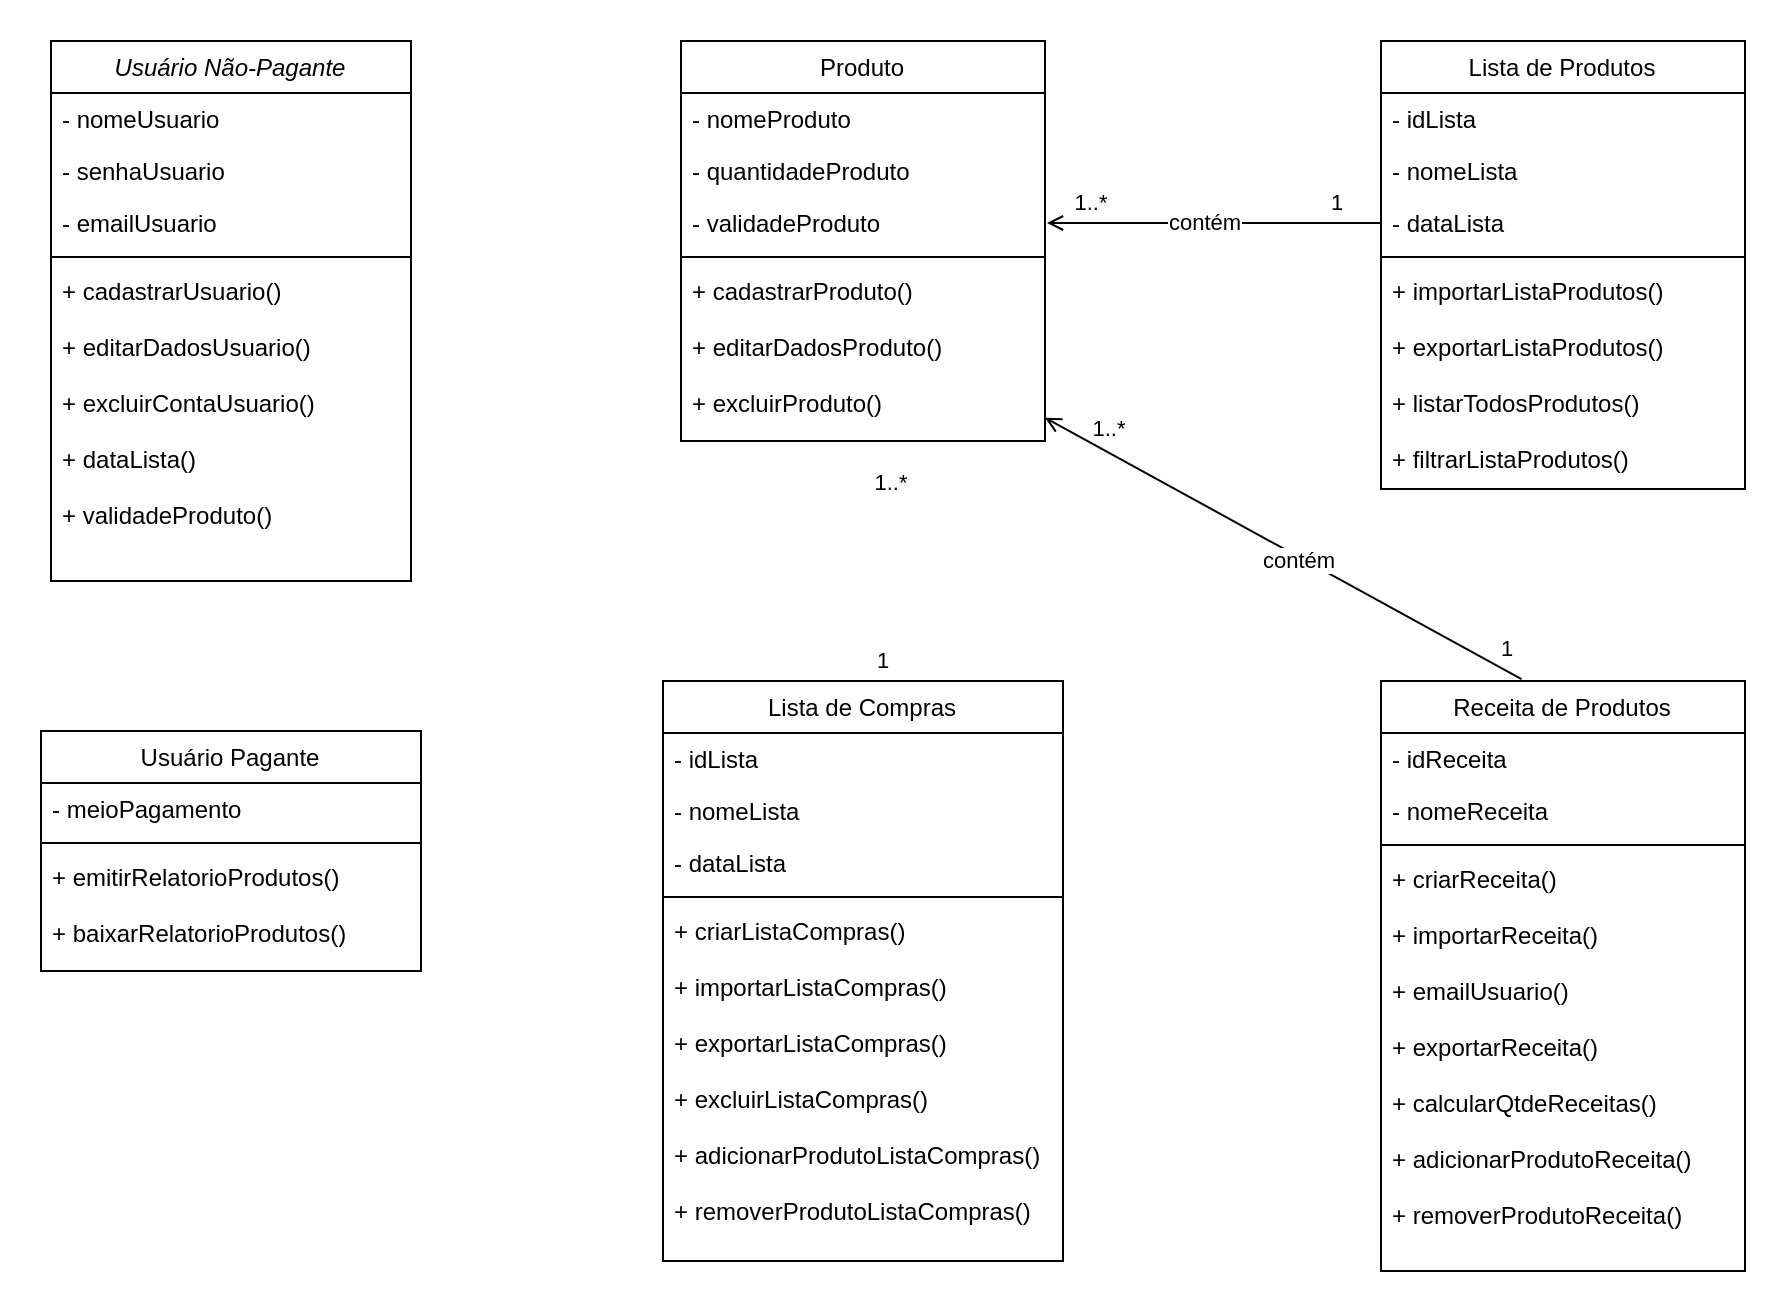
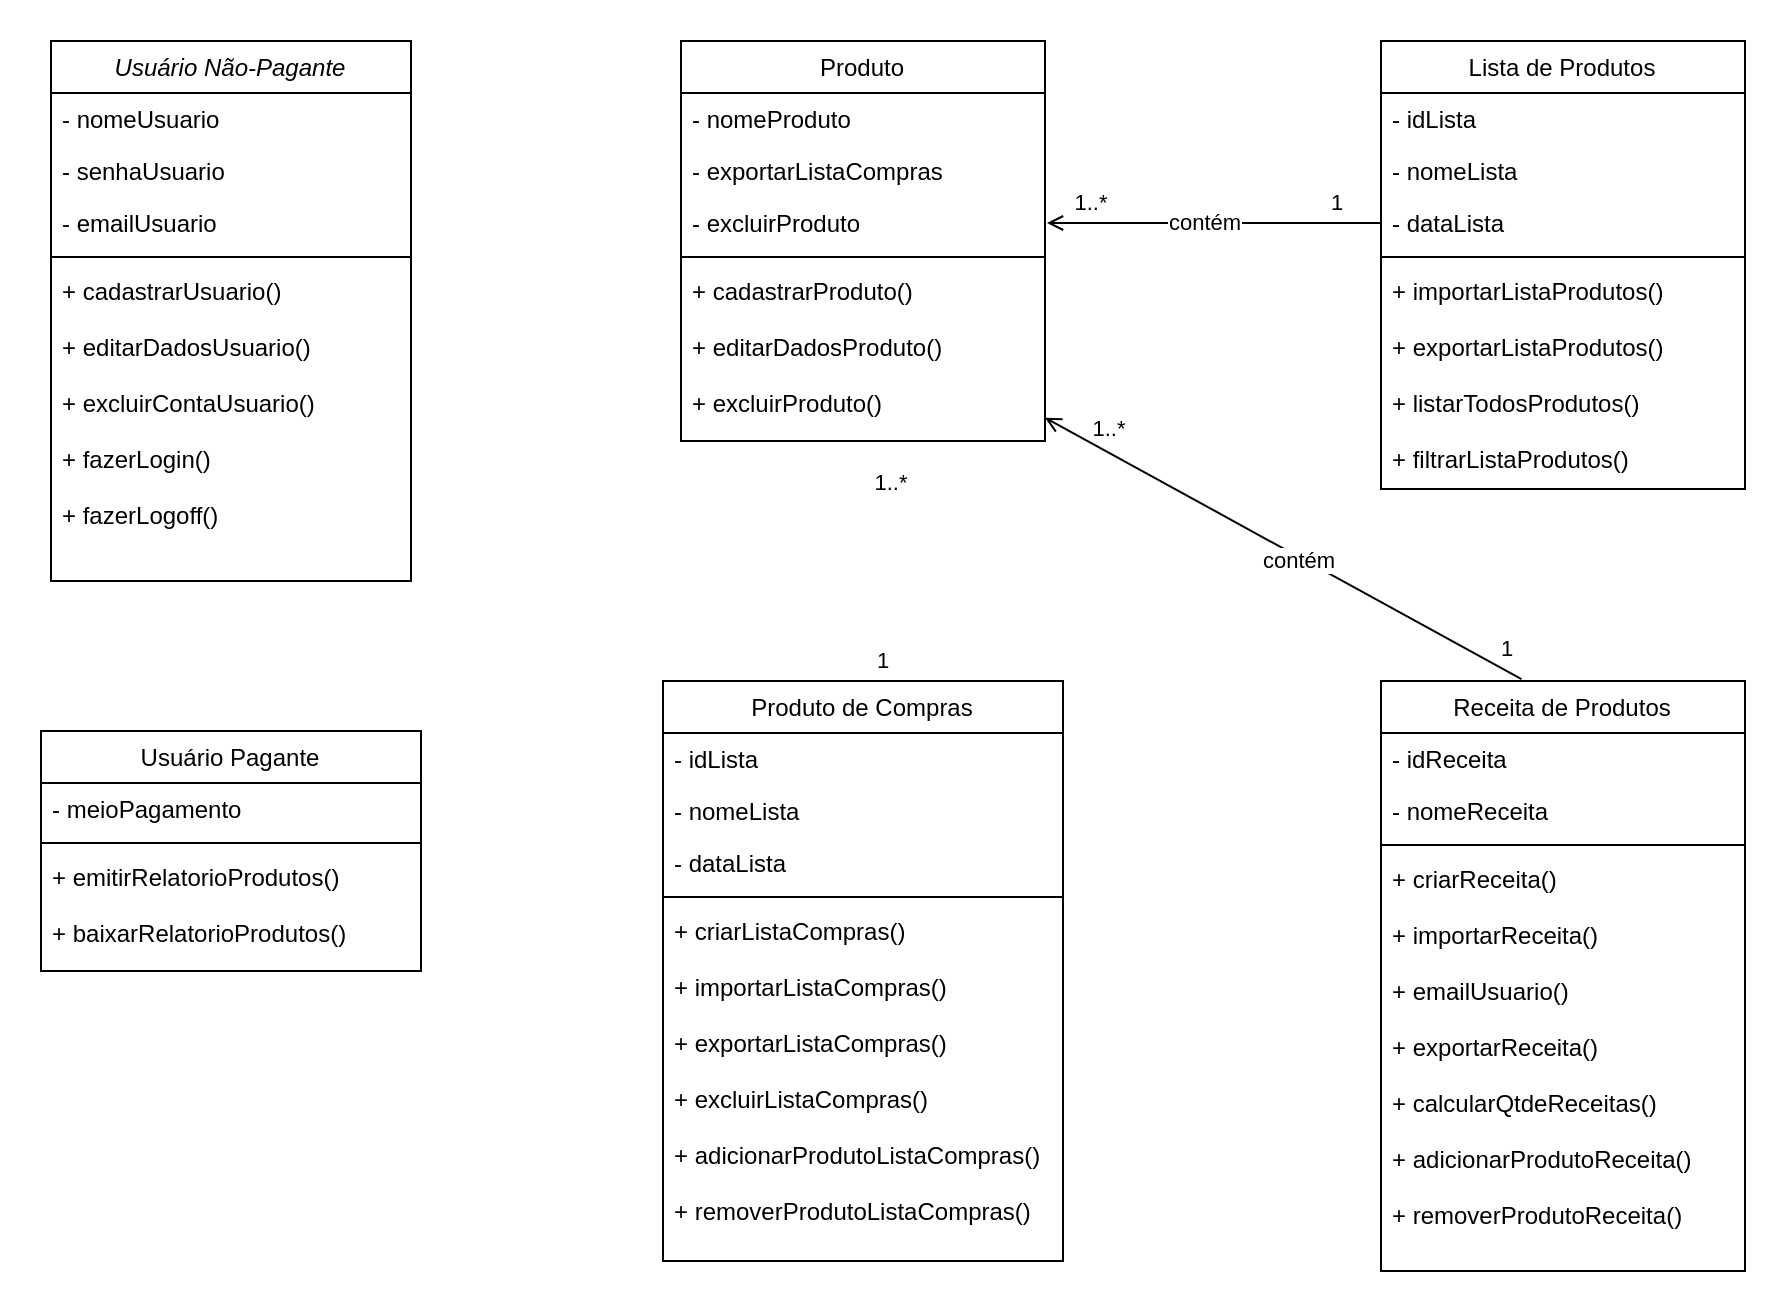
node "- quantidadeProduto": label "- quantidadeProduto" -> "- exportarListaCompras"
node "- validadeProduto": label "- validadeProduto" -> "- excluirProduto"
node "+ dataLista()": label "+ dataLista()" -> "+ fazerLogin()"
node "+ validadeProduto()": label "+ validadeProduto()" -> "+ fazerLogoff()"
node "Lista de Compras": label "Lista de Compras" -> "Produto de Compras"
